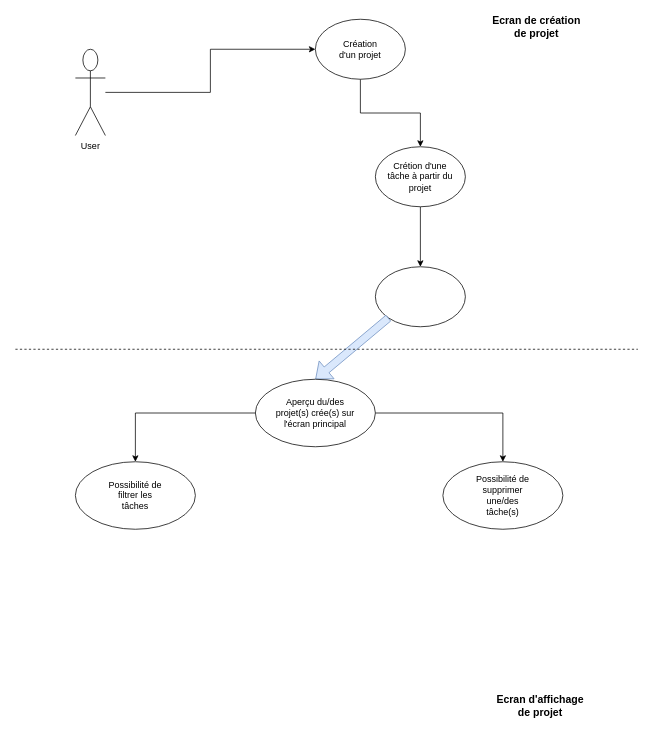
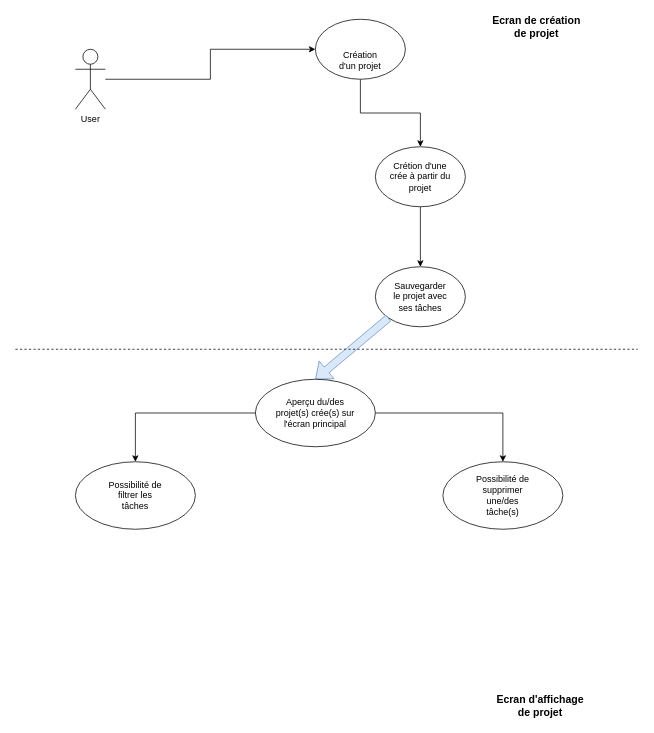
node "Création d'un projet": moved (360, 49) -> (360, 60)
node "User": size 30x86 -> 30x60
node "Crétion d'une tâche à partir du projet": label "Crétion d'une tâche à partir du projet" -> "Crétion d'une crée à partir du projet"
node "Sauvegarder le projet avec ses tâches": added
